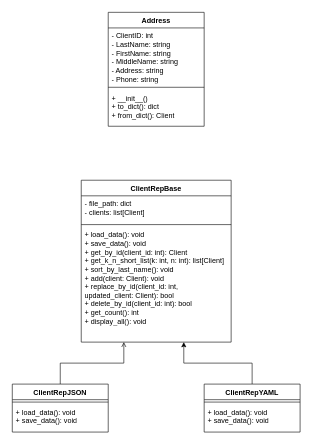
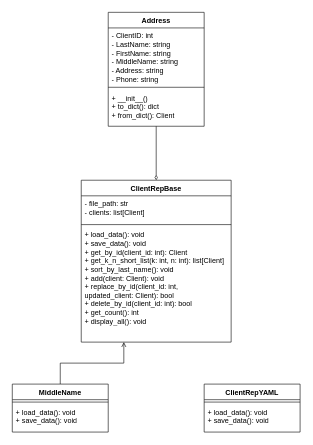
edge "Address" -> "ClientRepBase": added
node "- file_path: dict - clients: list[Client]": label "- file_path: dict - clients: list[Client]" -> "- file_path: str - clients: list[Client]"
edge "ClientRepYAML" -> "ClientRepBase": removed
node "ClientRepJSON": label "ClientRepJSON" -> "MiddleName"
